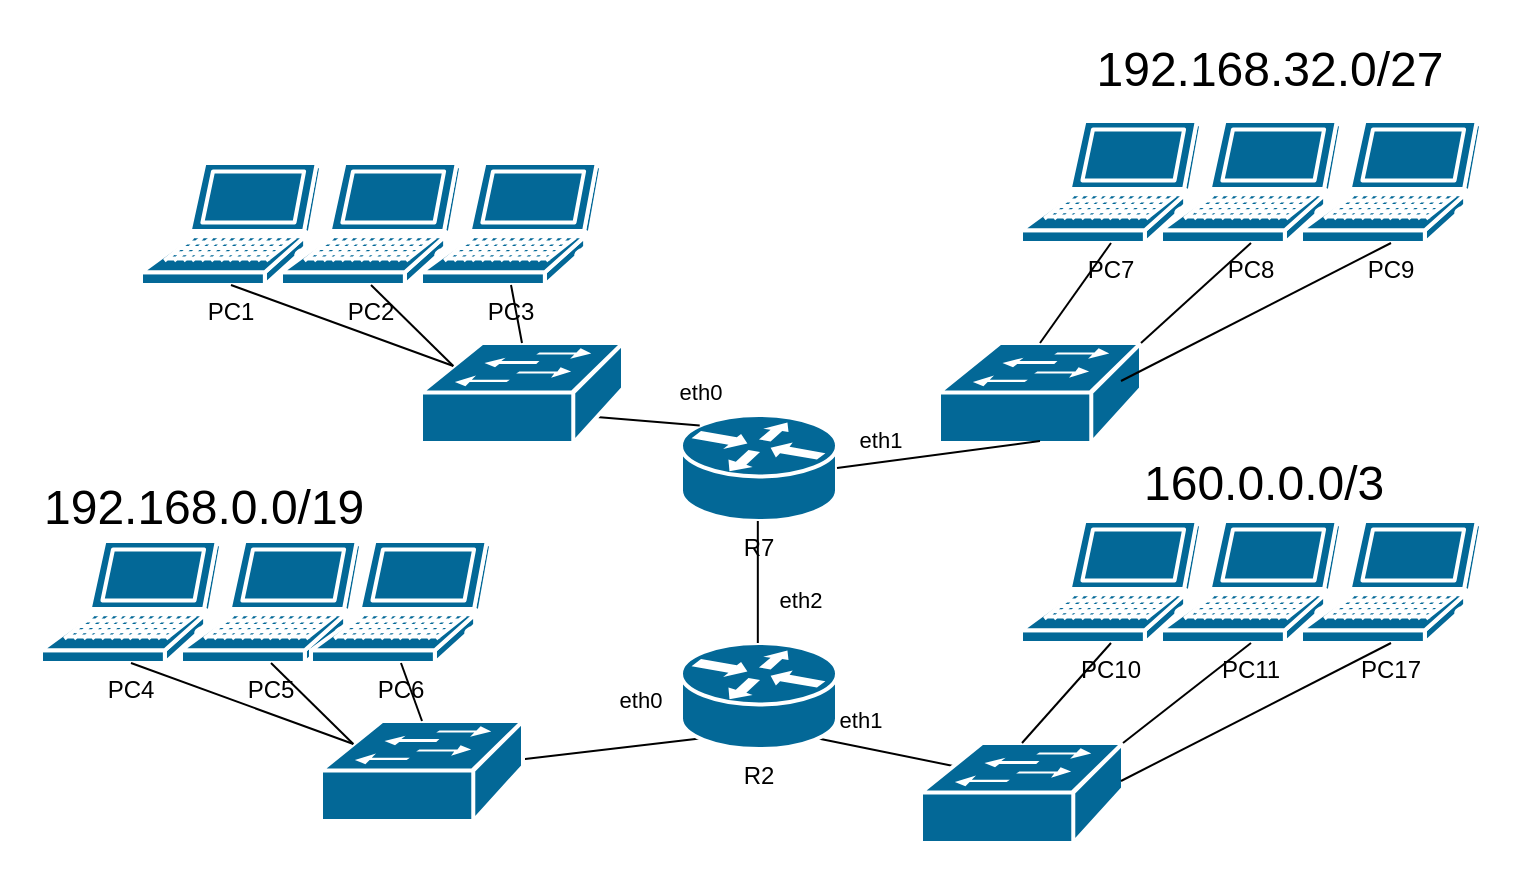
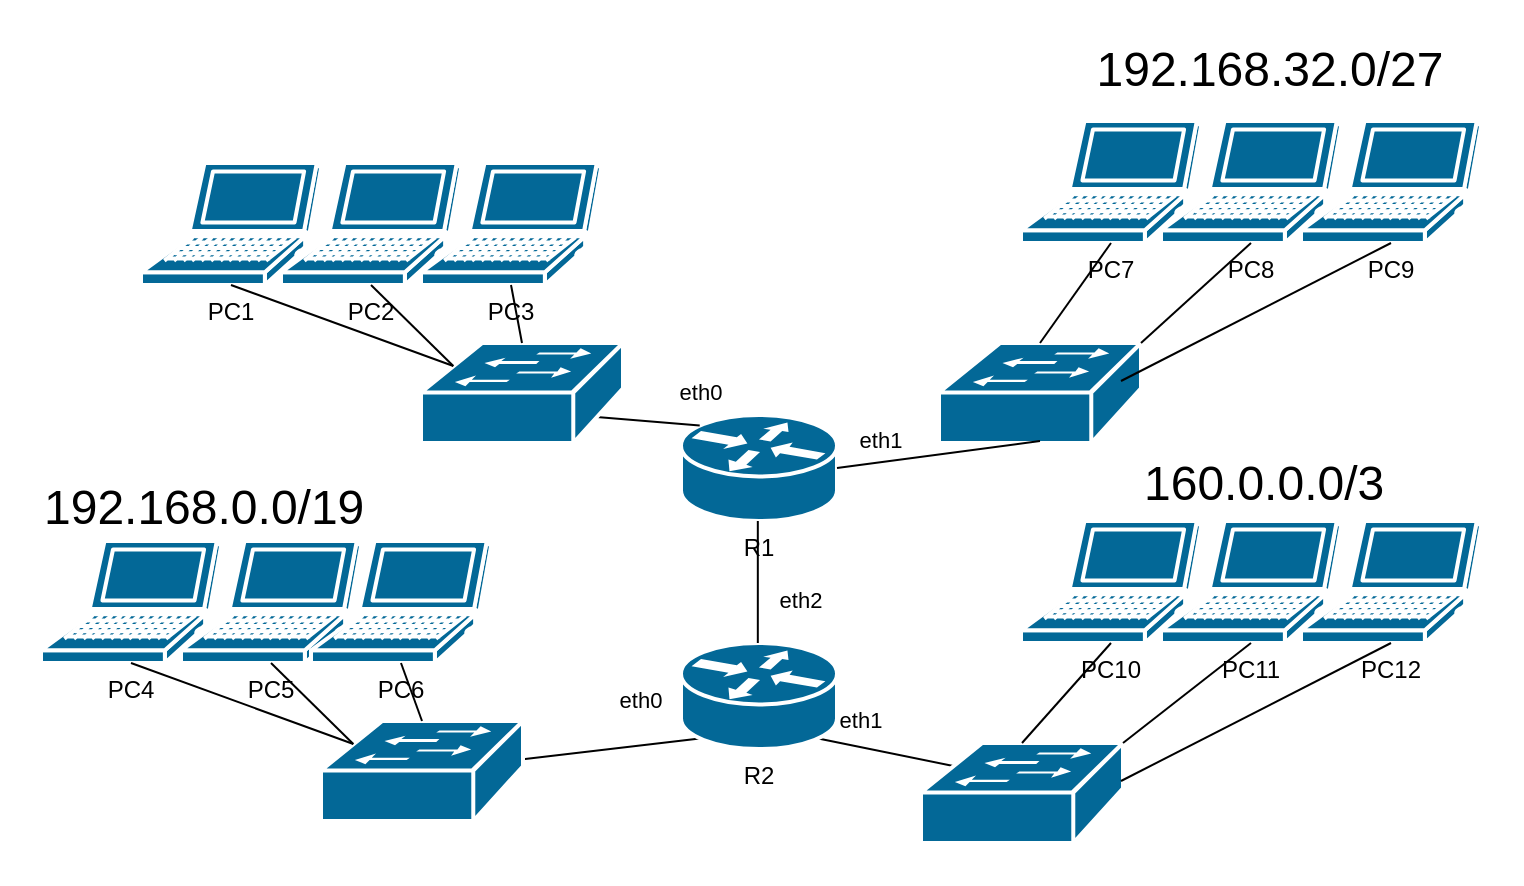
node "R7": label "R7" -> "R1"
node "PC17": label "PC17" -> "PC12"
